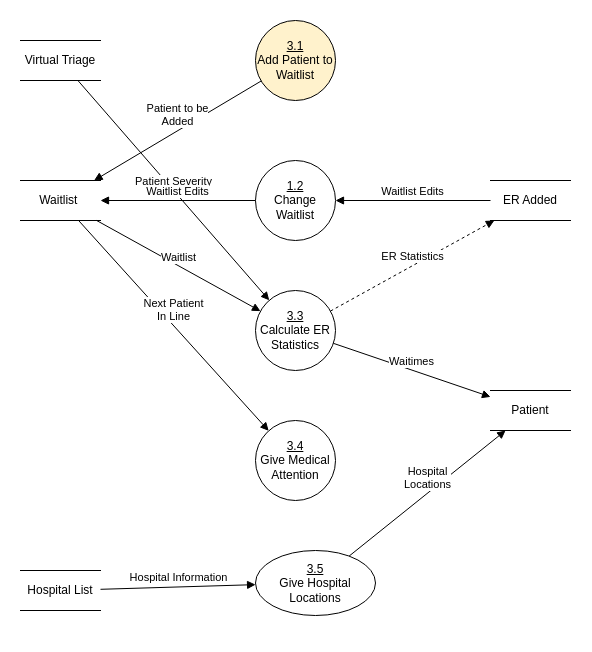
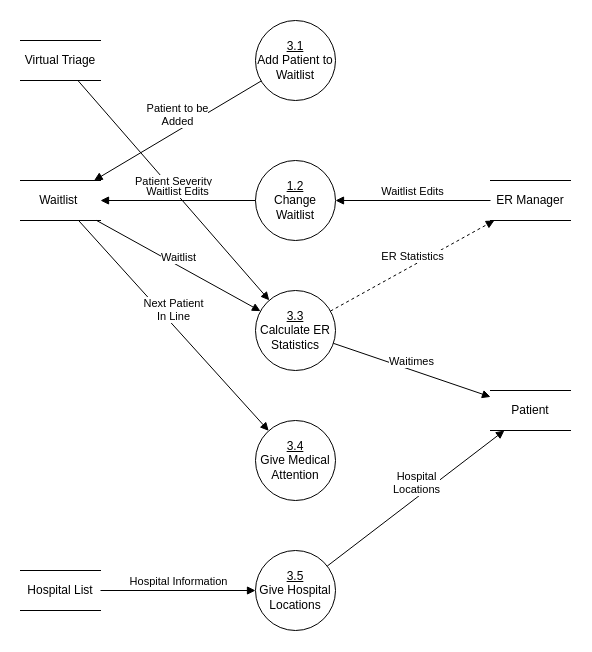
node "3.1 Add Patient to Waitlist": fillcolor #fff2cc -> #ffffff
node "ER Added": label "ER Added" -> "ER Manager"
node "3.5 Give Hospital Locations": size 120x65 -> 80x80
